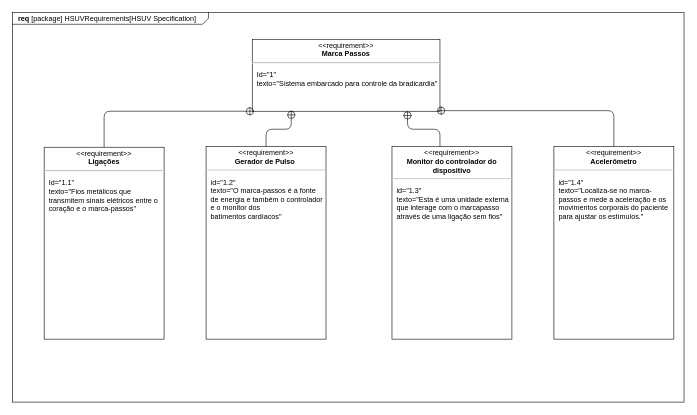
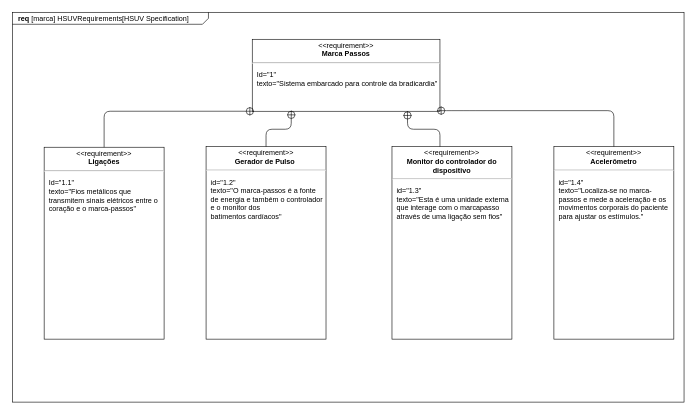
node "req [package] HSUVRequirements[HSUV Specification]": label "req [package] HSUVRequirements[HSUV Specification]" -> "req [marca] HSUVRequirements[HSUV Specification]"
